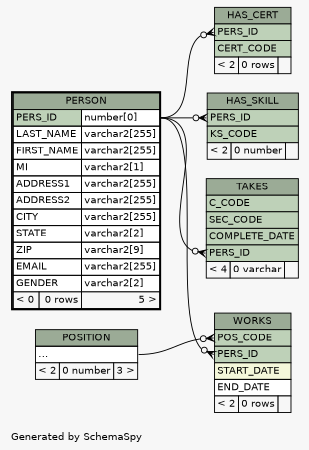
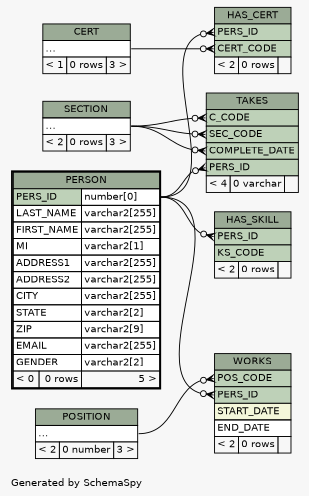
node "CERT": added
node "SECTION": added
node "HAS_SKILL": text "0 number" -> "0 rows"
